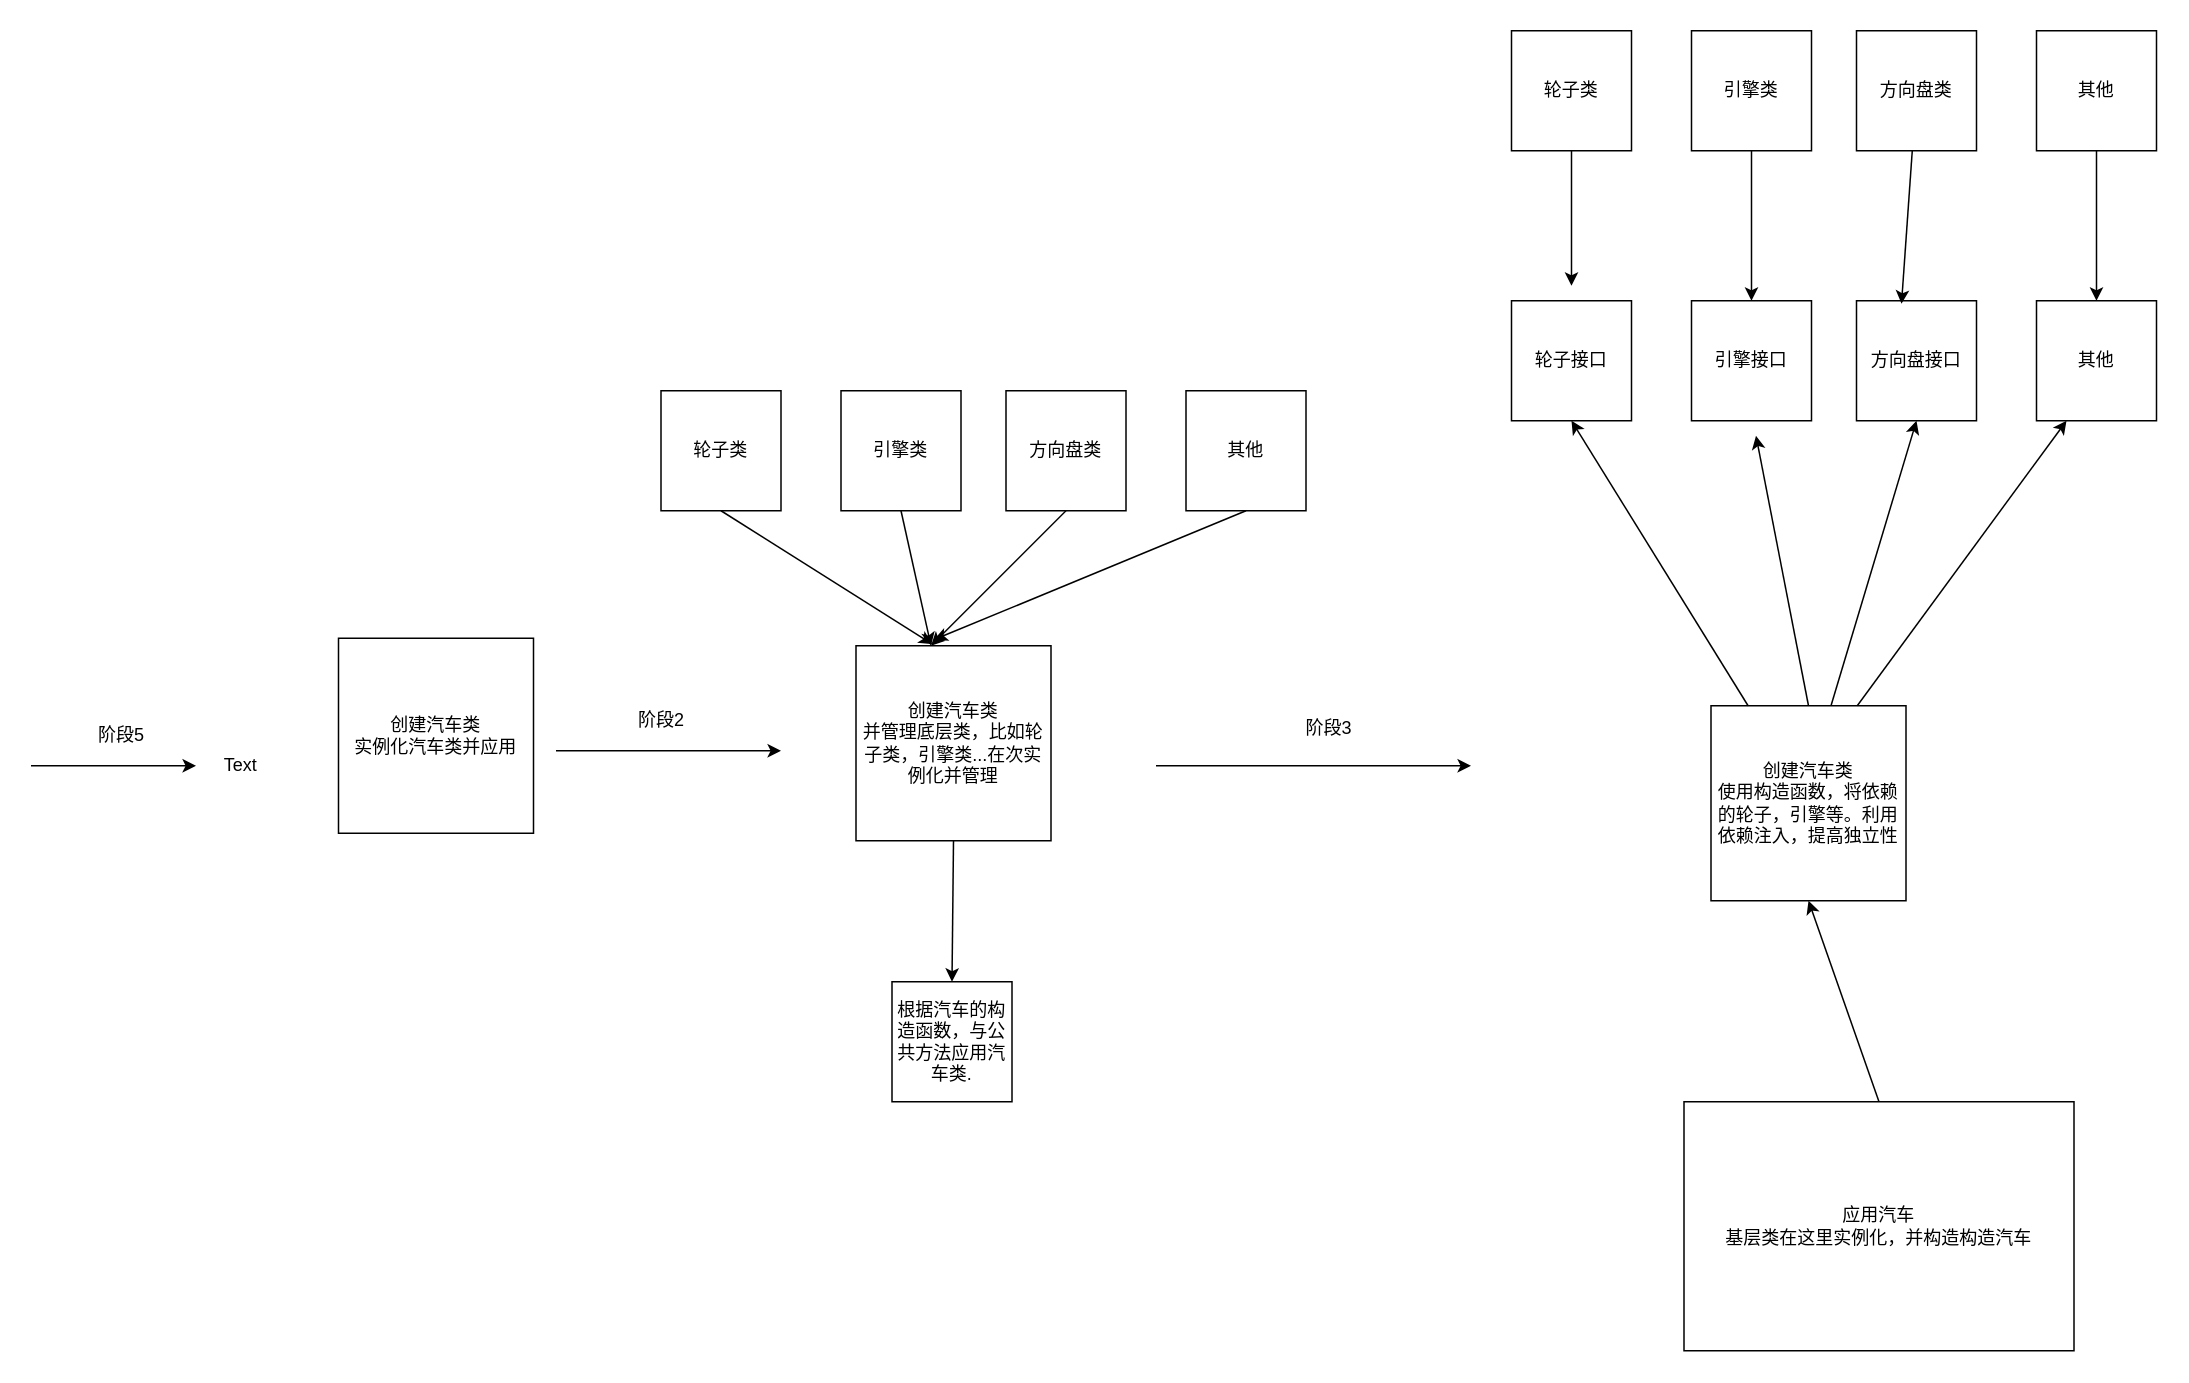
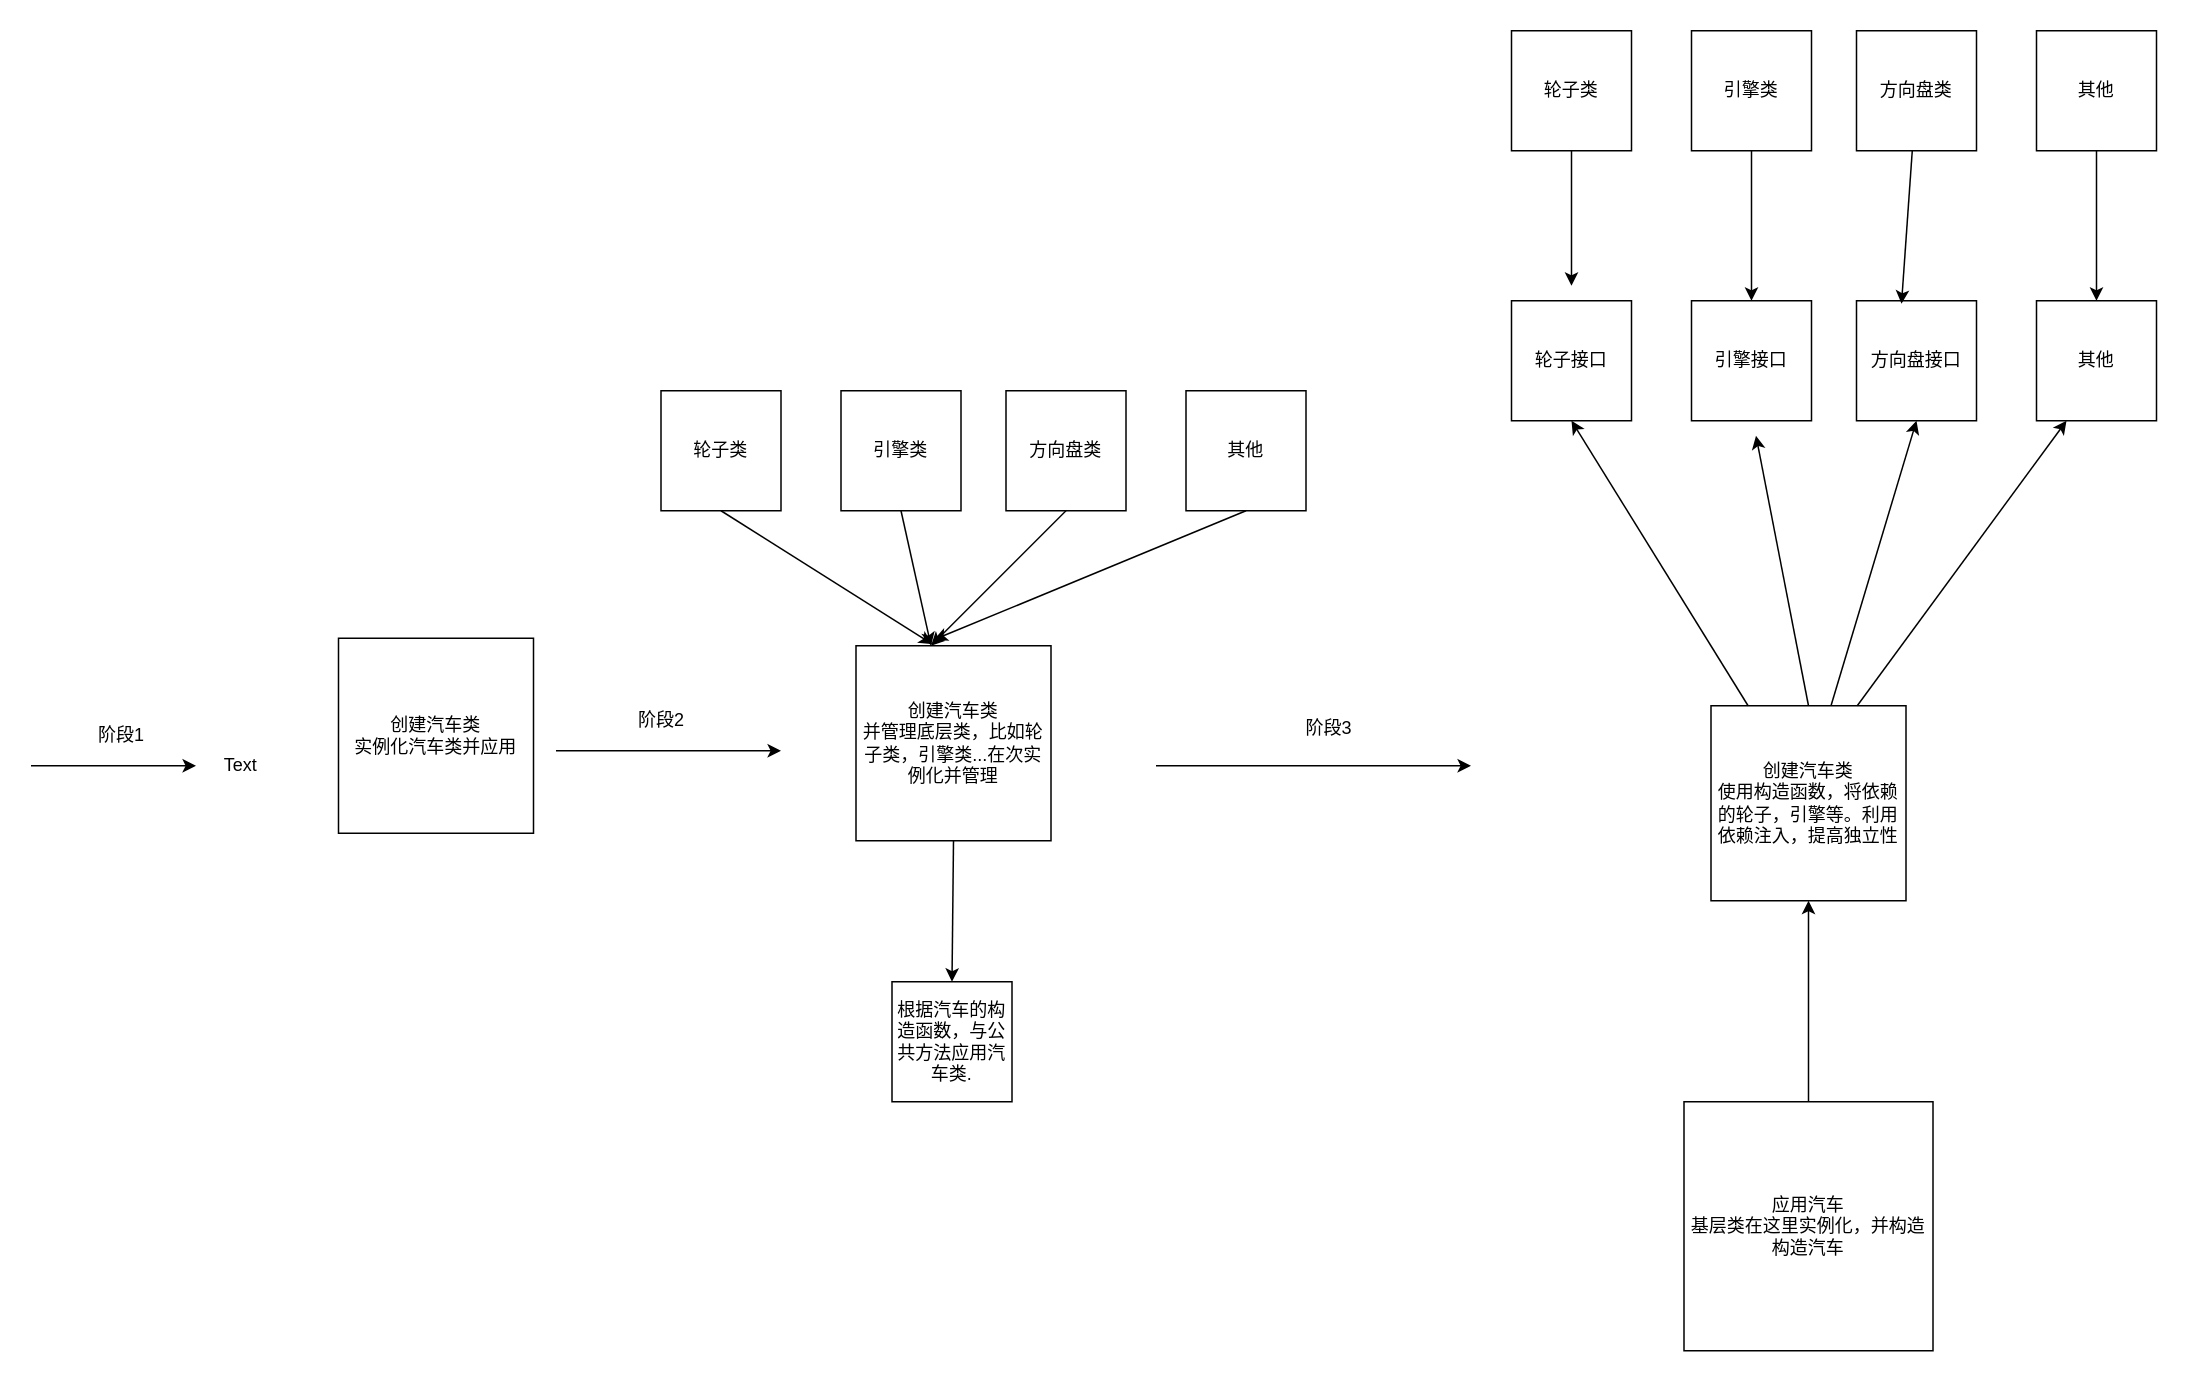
node "阶段5": label "阶段5" -> "阶段1"
node "应用汽车 基层类在这里实例化，并构造构造汽车": size 390x249 -> 249x249
